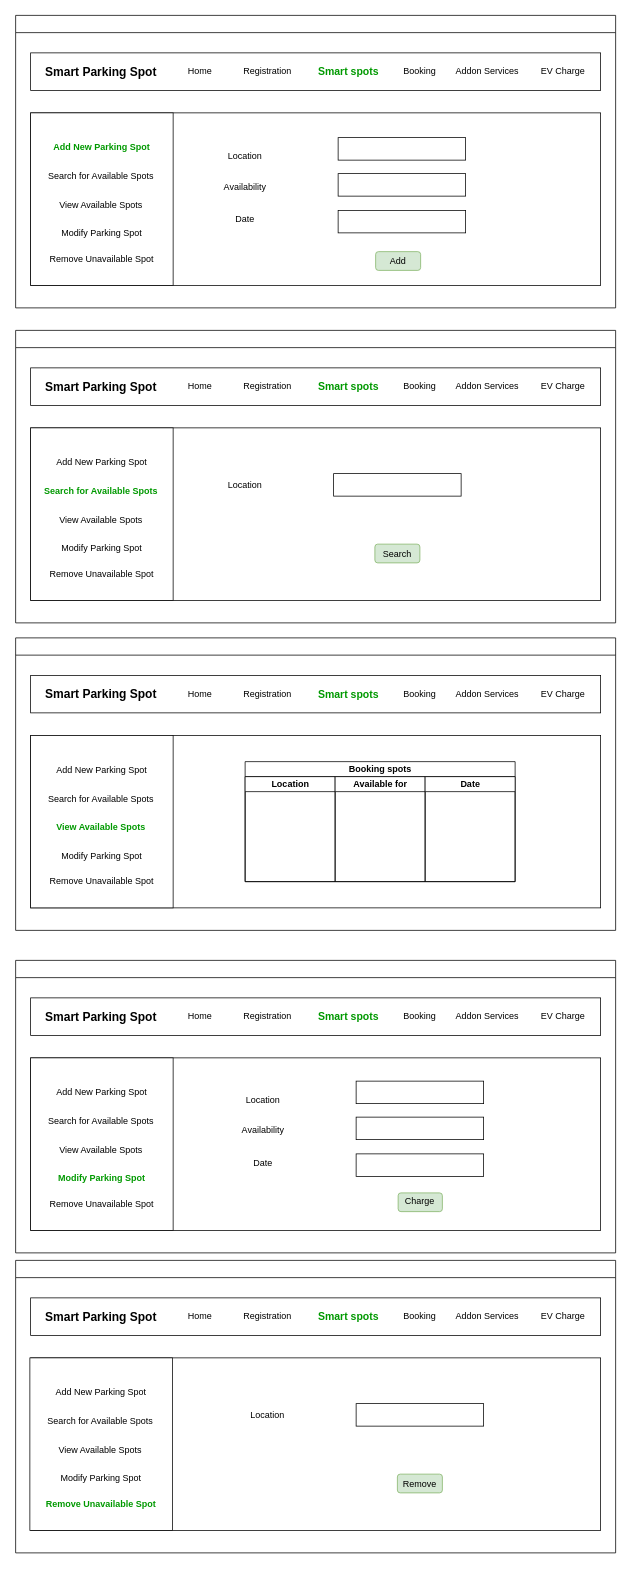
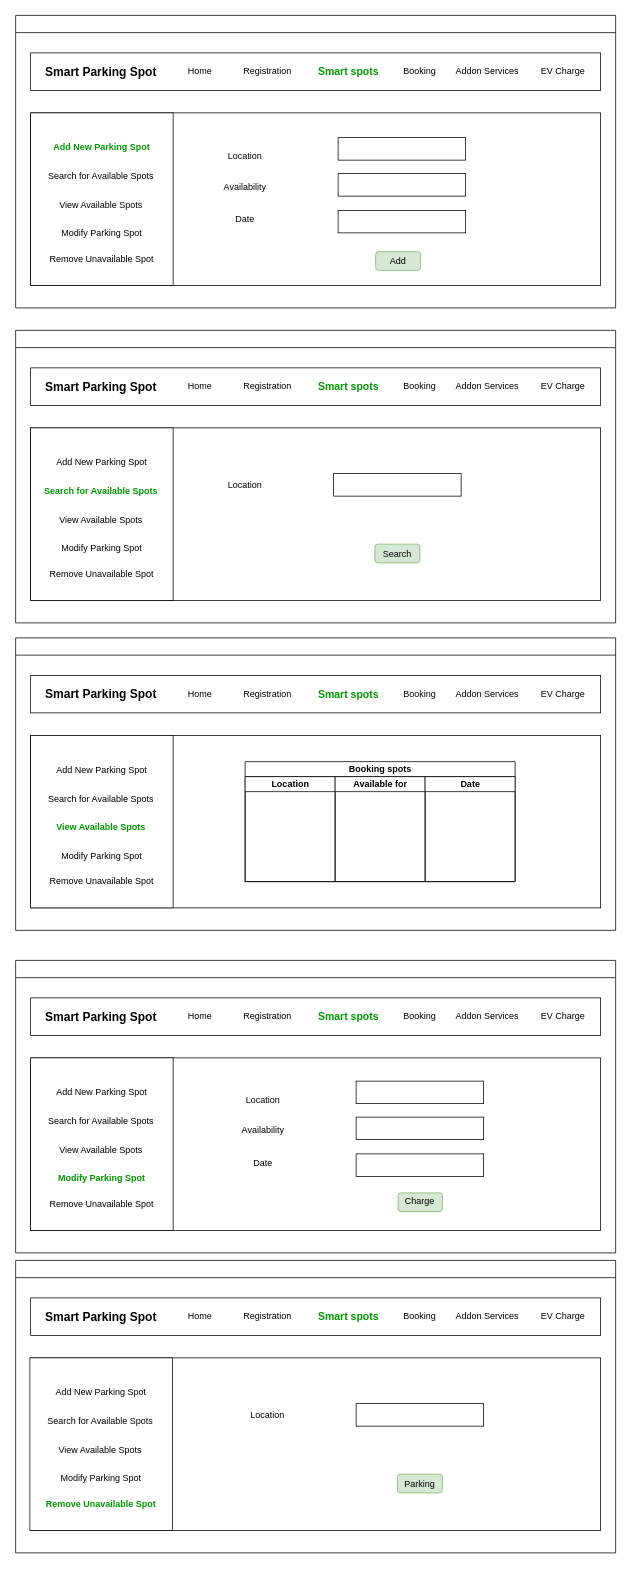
node "Remove": label "Remove" -> "Parking"
